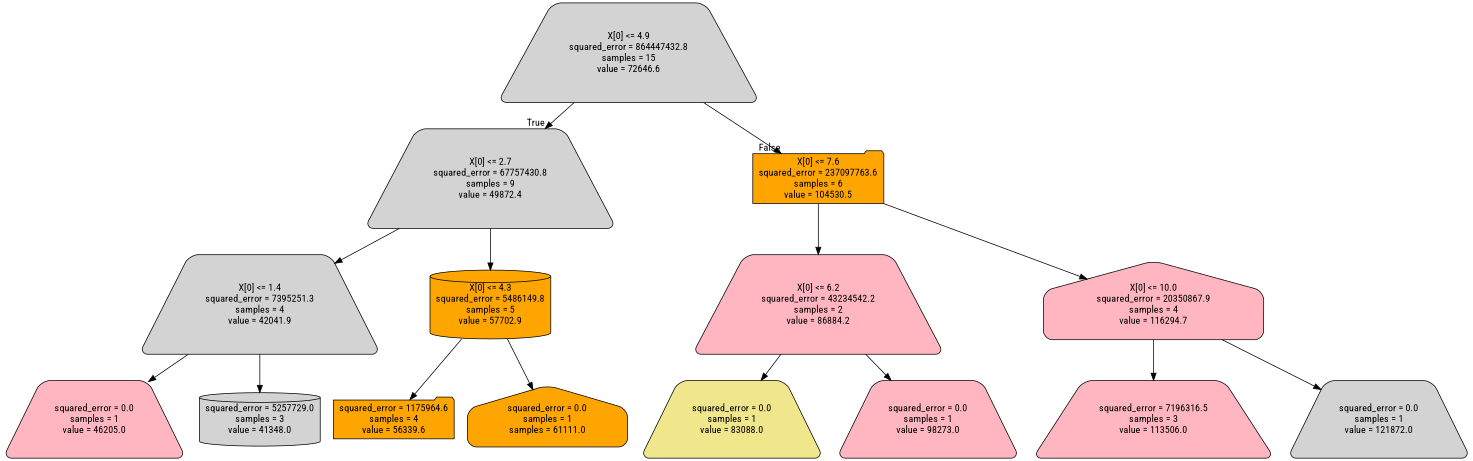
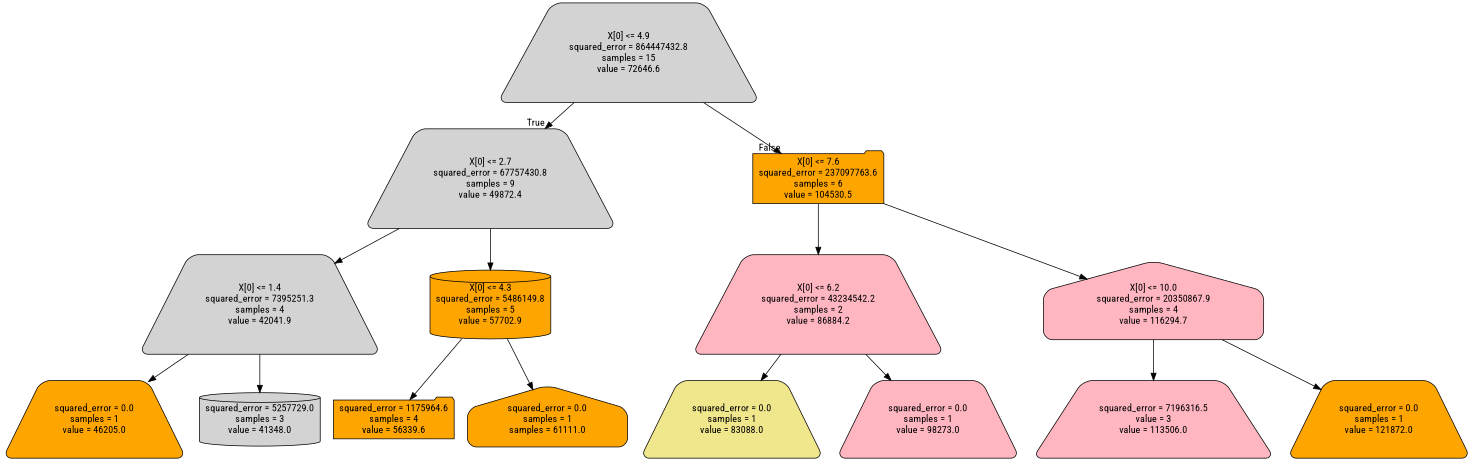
node "squared_error = 0.0 samples = 1 value = 46205.0": fillcolor lightpink -> orange
node "squared_error = 7196316.5 samples = 3 value = 113506.0": label "squared_error = 7196316.5 samples = 3 value = 113506.0" -> "squared_error = 7196316.5 value = 3 value = 113506.0"
node "squared_error = 0.0 samples = 1 value = 121872.0": fillcolor lightgrey -> orange
